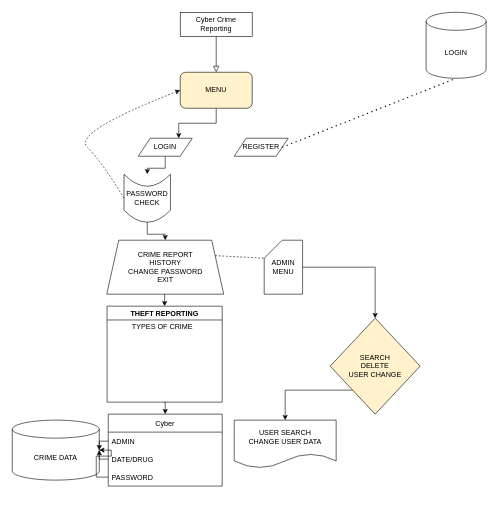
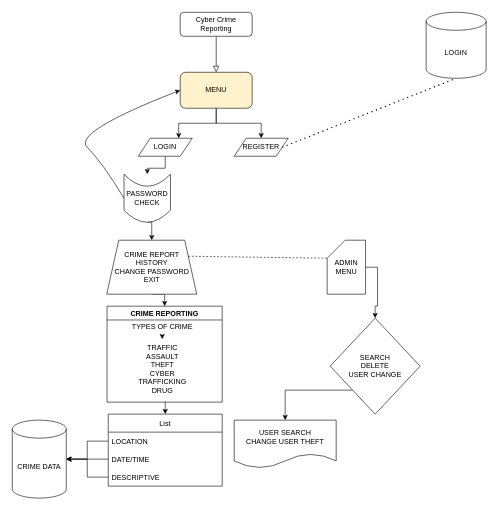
node "Cyber Crime Reporting": shape rectangle -> rounded rectangle
edge "MENU" -> "REGISTER": added
edge "PASSWORD CHECK" -> "MENU": style dashed -> solid
node "CRIME REPORT HISTORY CHANGE PASSWORD EXIT": size 117x54 -> 90x54
node "ADMIN MENU": moved (284, 267) -> (347, 267)
node "THEFT REPORTING": label "THEFT REPORTING" -> "CRIME REPORTING"
edge "TYPES OF CRIME" -> "TRAFFIC ASSAULT THEFT CYBER TRAFFICKING DRUG": added
node "SEARCH DELETE USER CHANGE": fillcolor #fff2cc -> #ffffff
node "TRAFFIC ASSAULT THEFT CYBER TRAFFICKING DRUG": added
node "Cyber": label "Cyber" -> "List"
node "USER SEARCH CHANGE USER DATA": label "USER SEARCH CHANGE USER DATA" -> "USER SEARCH CHANGE USER THEFT"
node "ADMIN": label "ADMIN" -> "LOCATION"
node "CRIME DATA": size 87x60 -> 54x78
node "DATE/DRUG": label "DATE/DRUG" -> "DATE/TIME"
node "PASSWORD": label "PASSWORD" -> "DESCRIPTIVE"
